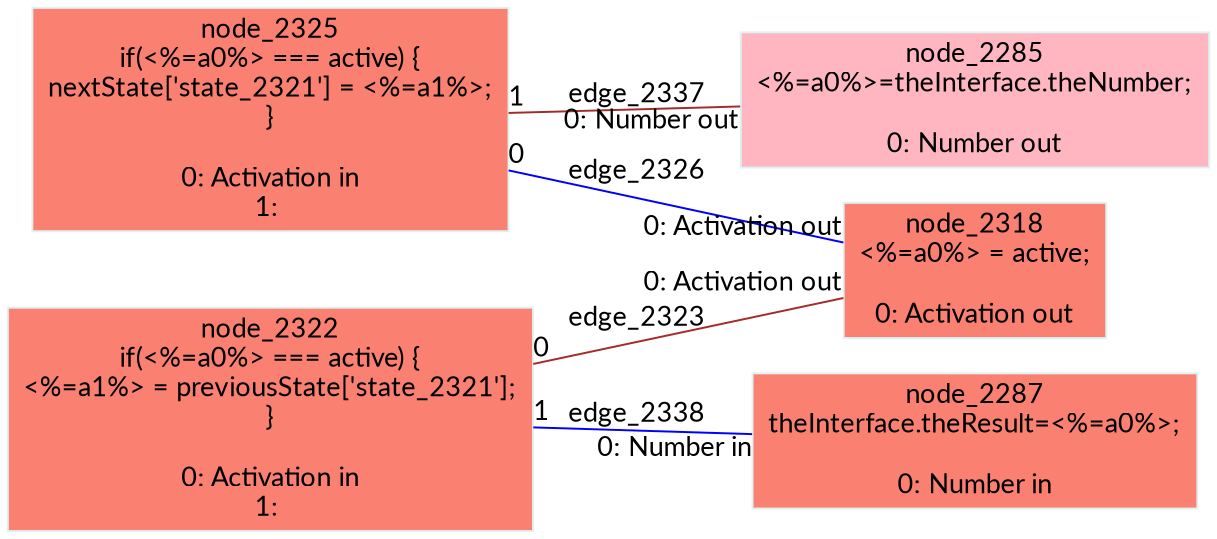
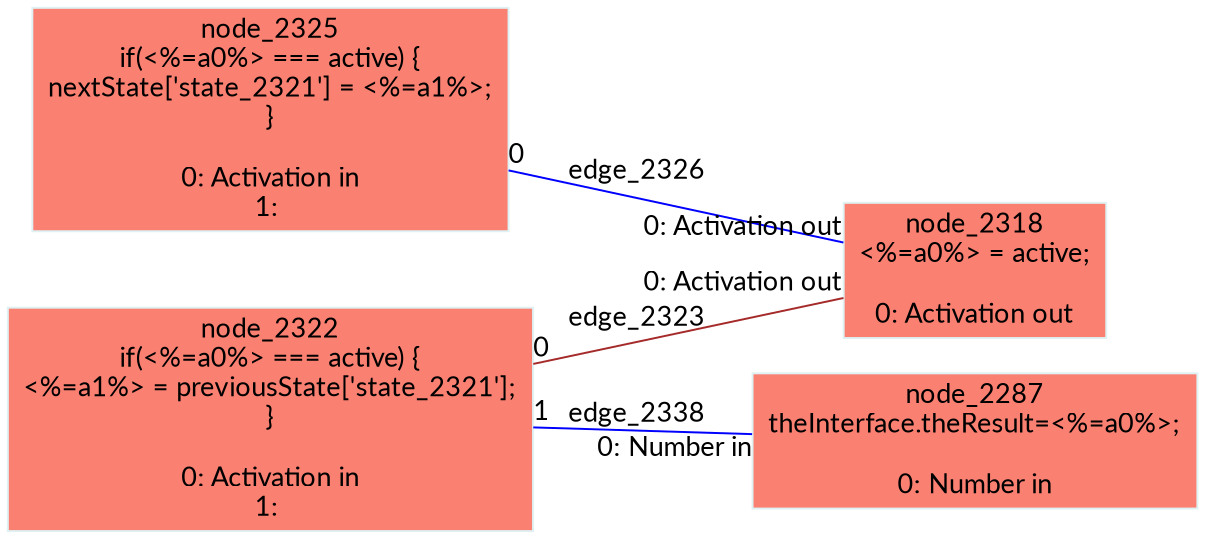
node "node_2285 <%=a0%>=theInterface.theNumber; 0: Number out": removed
